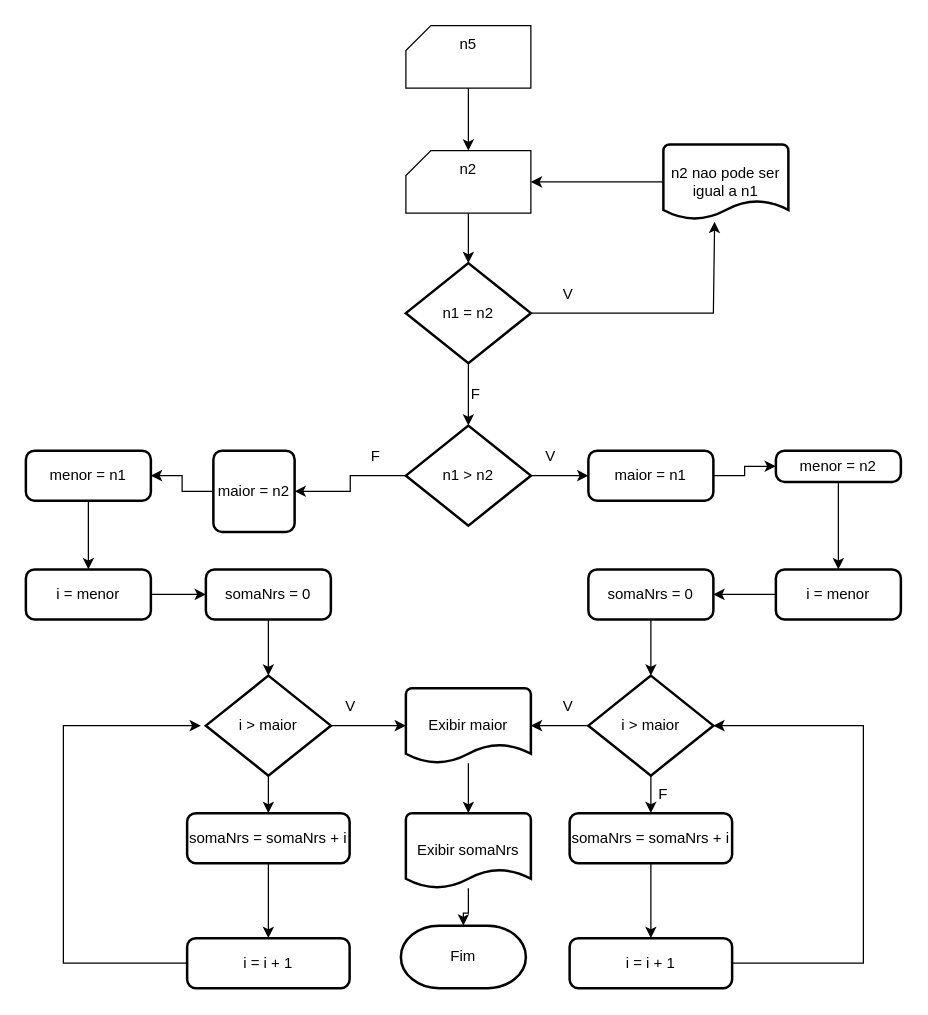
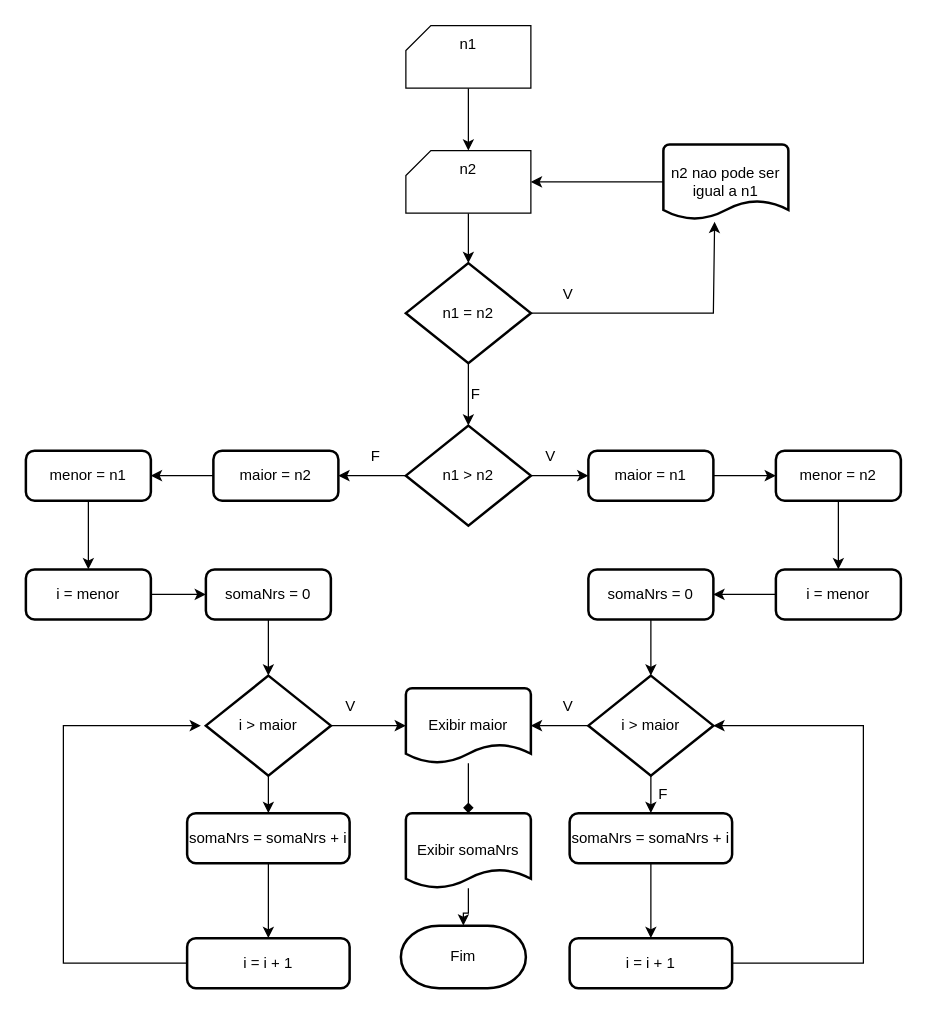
node "n5": label "n5" -> "n1"
node "menor = n2": size 125x31 -> 125x50
node "maior = n2": size 81x81 -> 125x50
edge "Exibir maior" -> "Exibir somaNrs": arrowhead classic -> diamond
